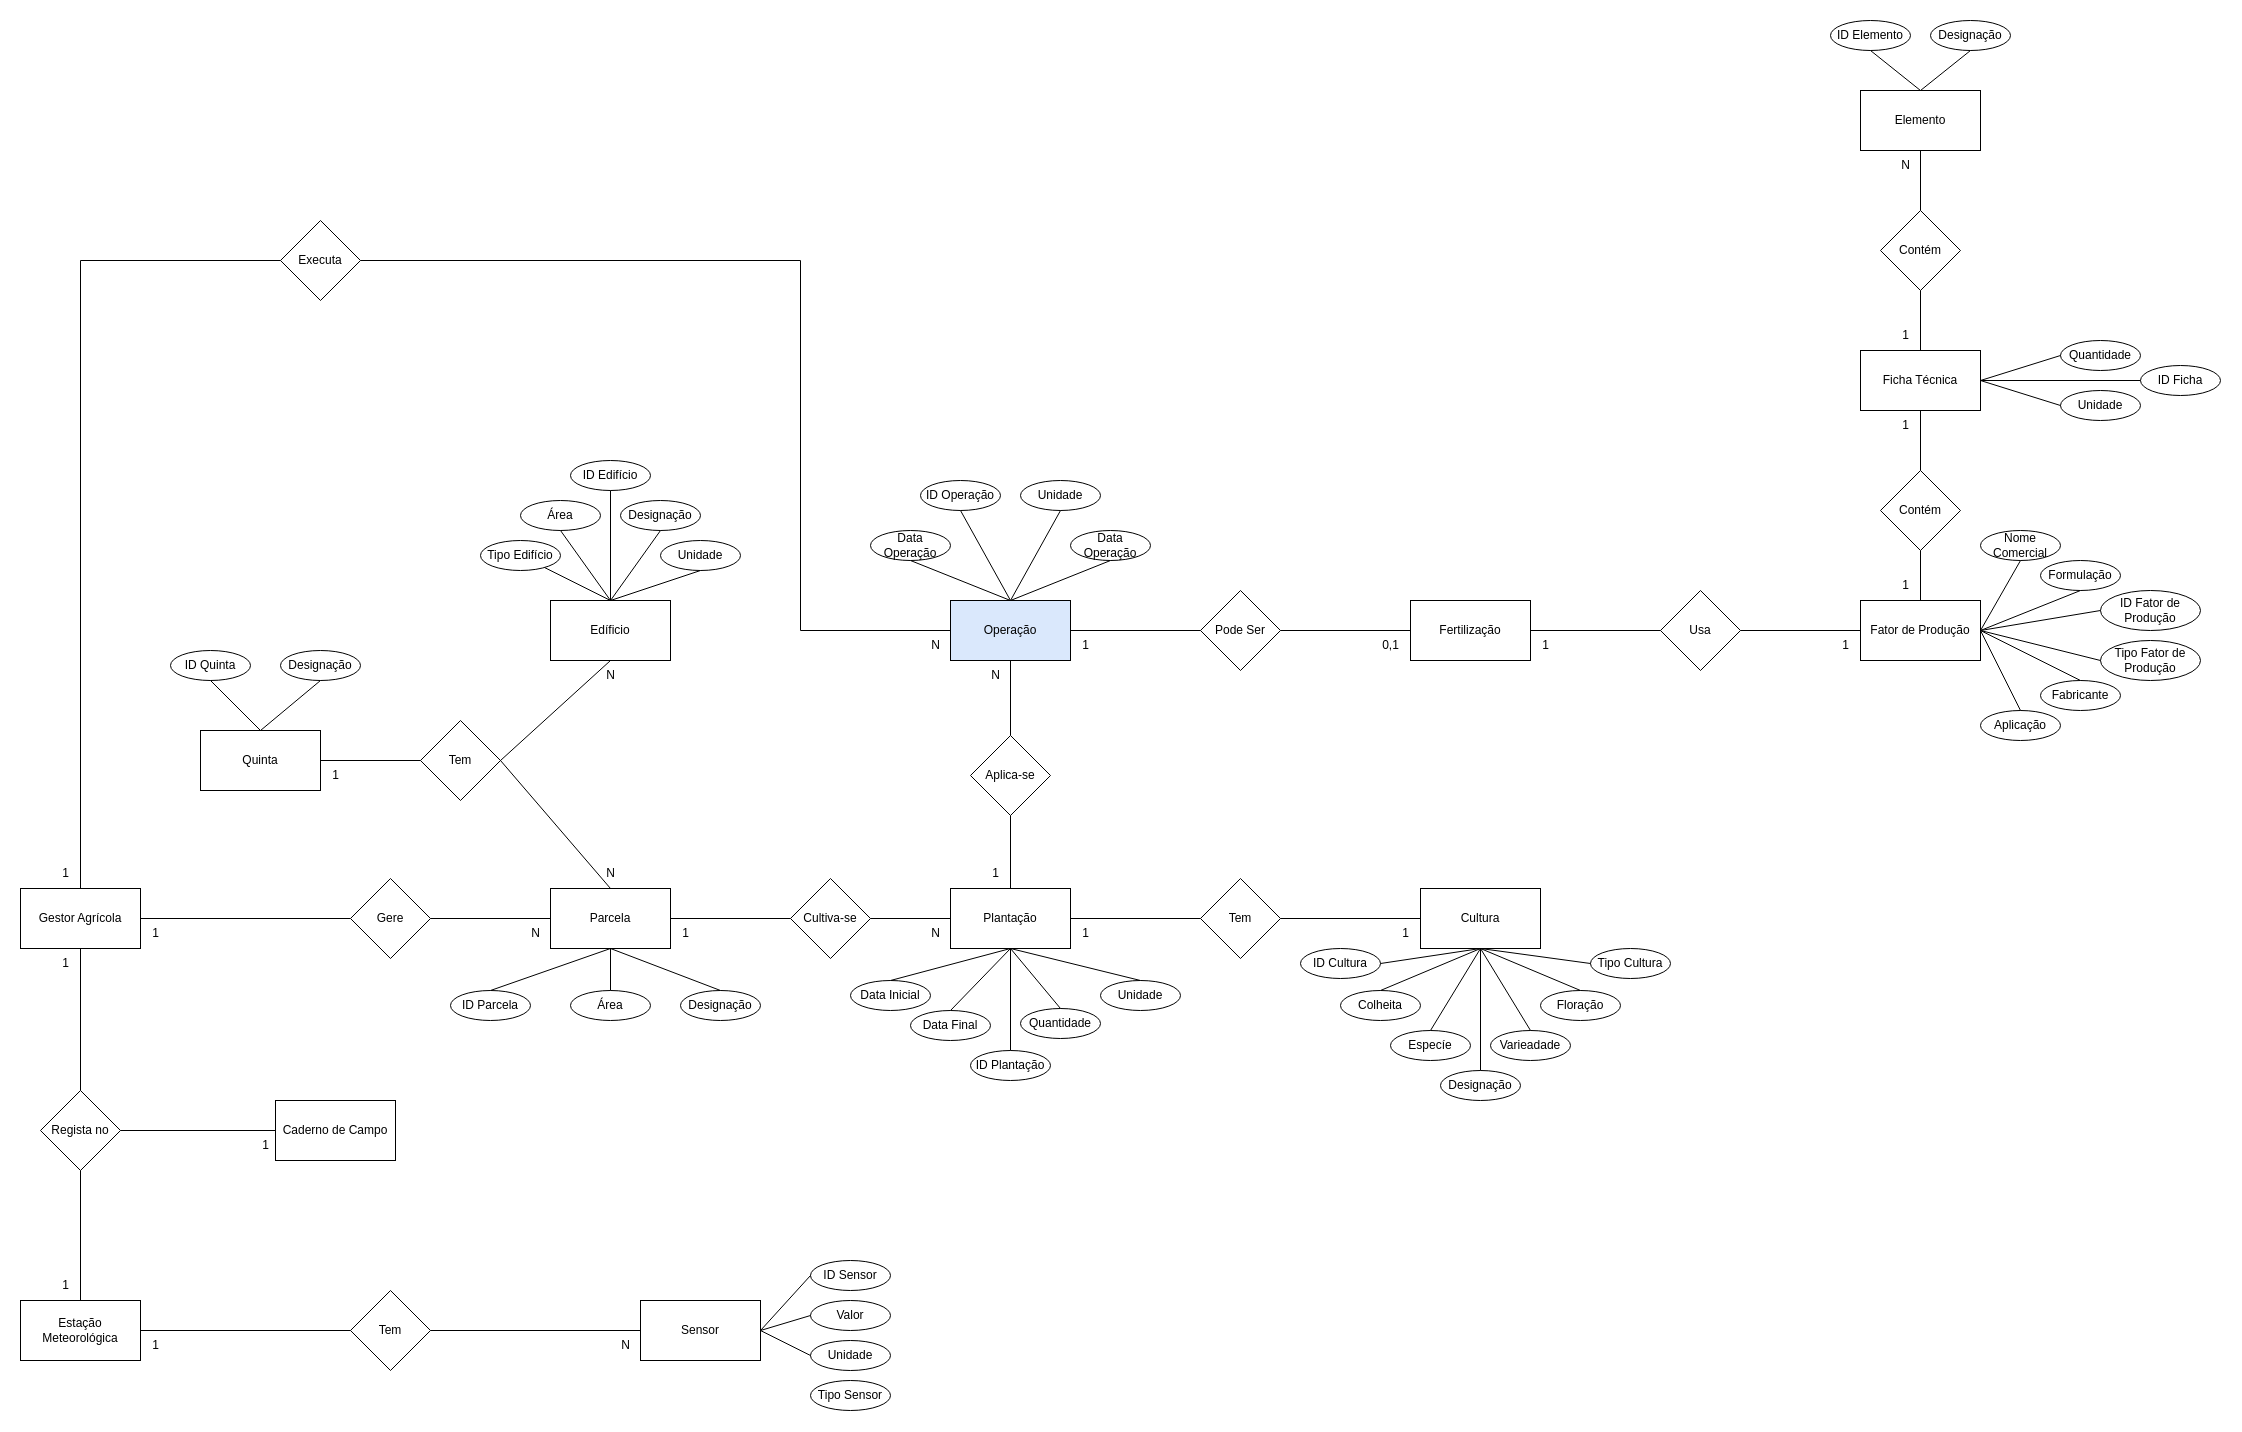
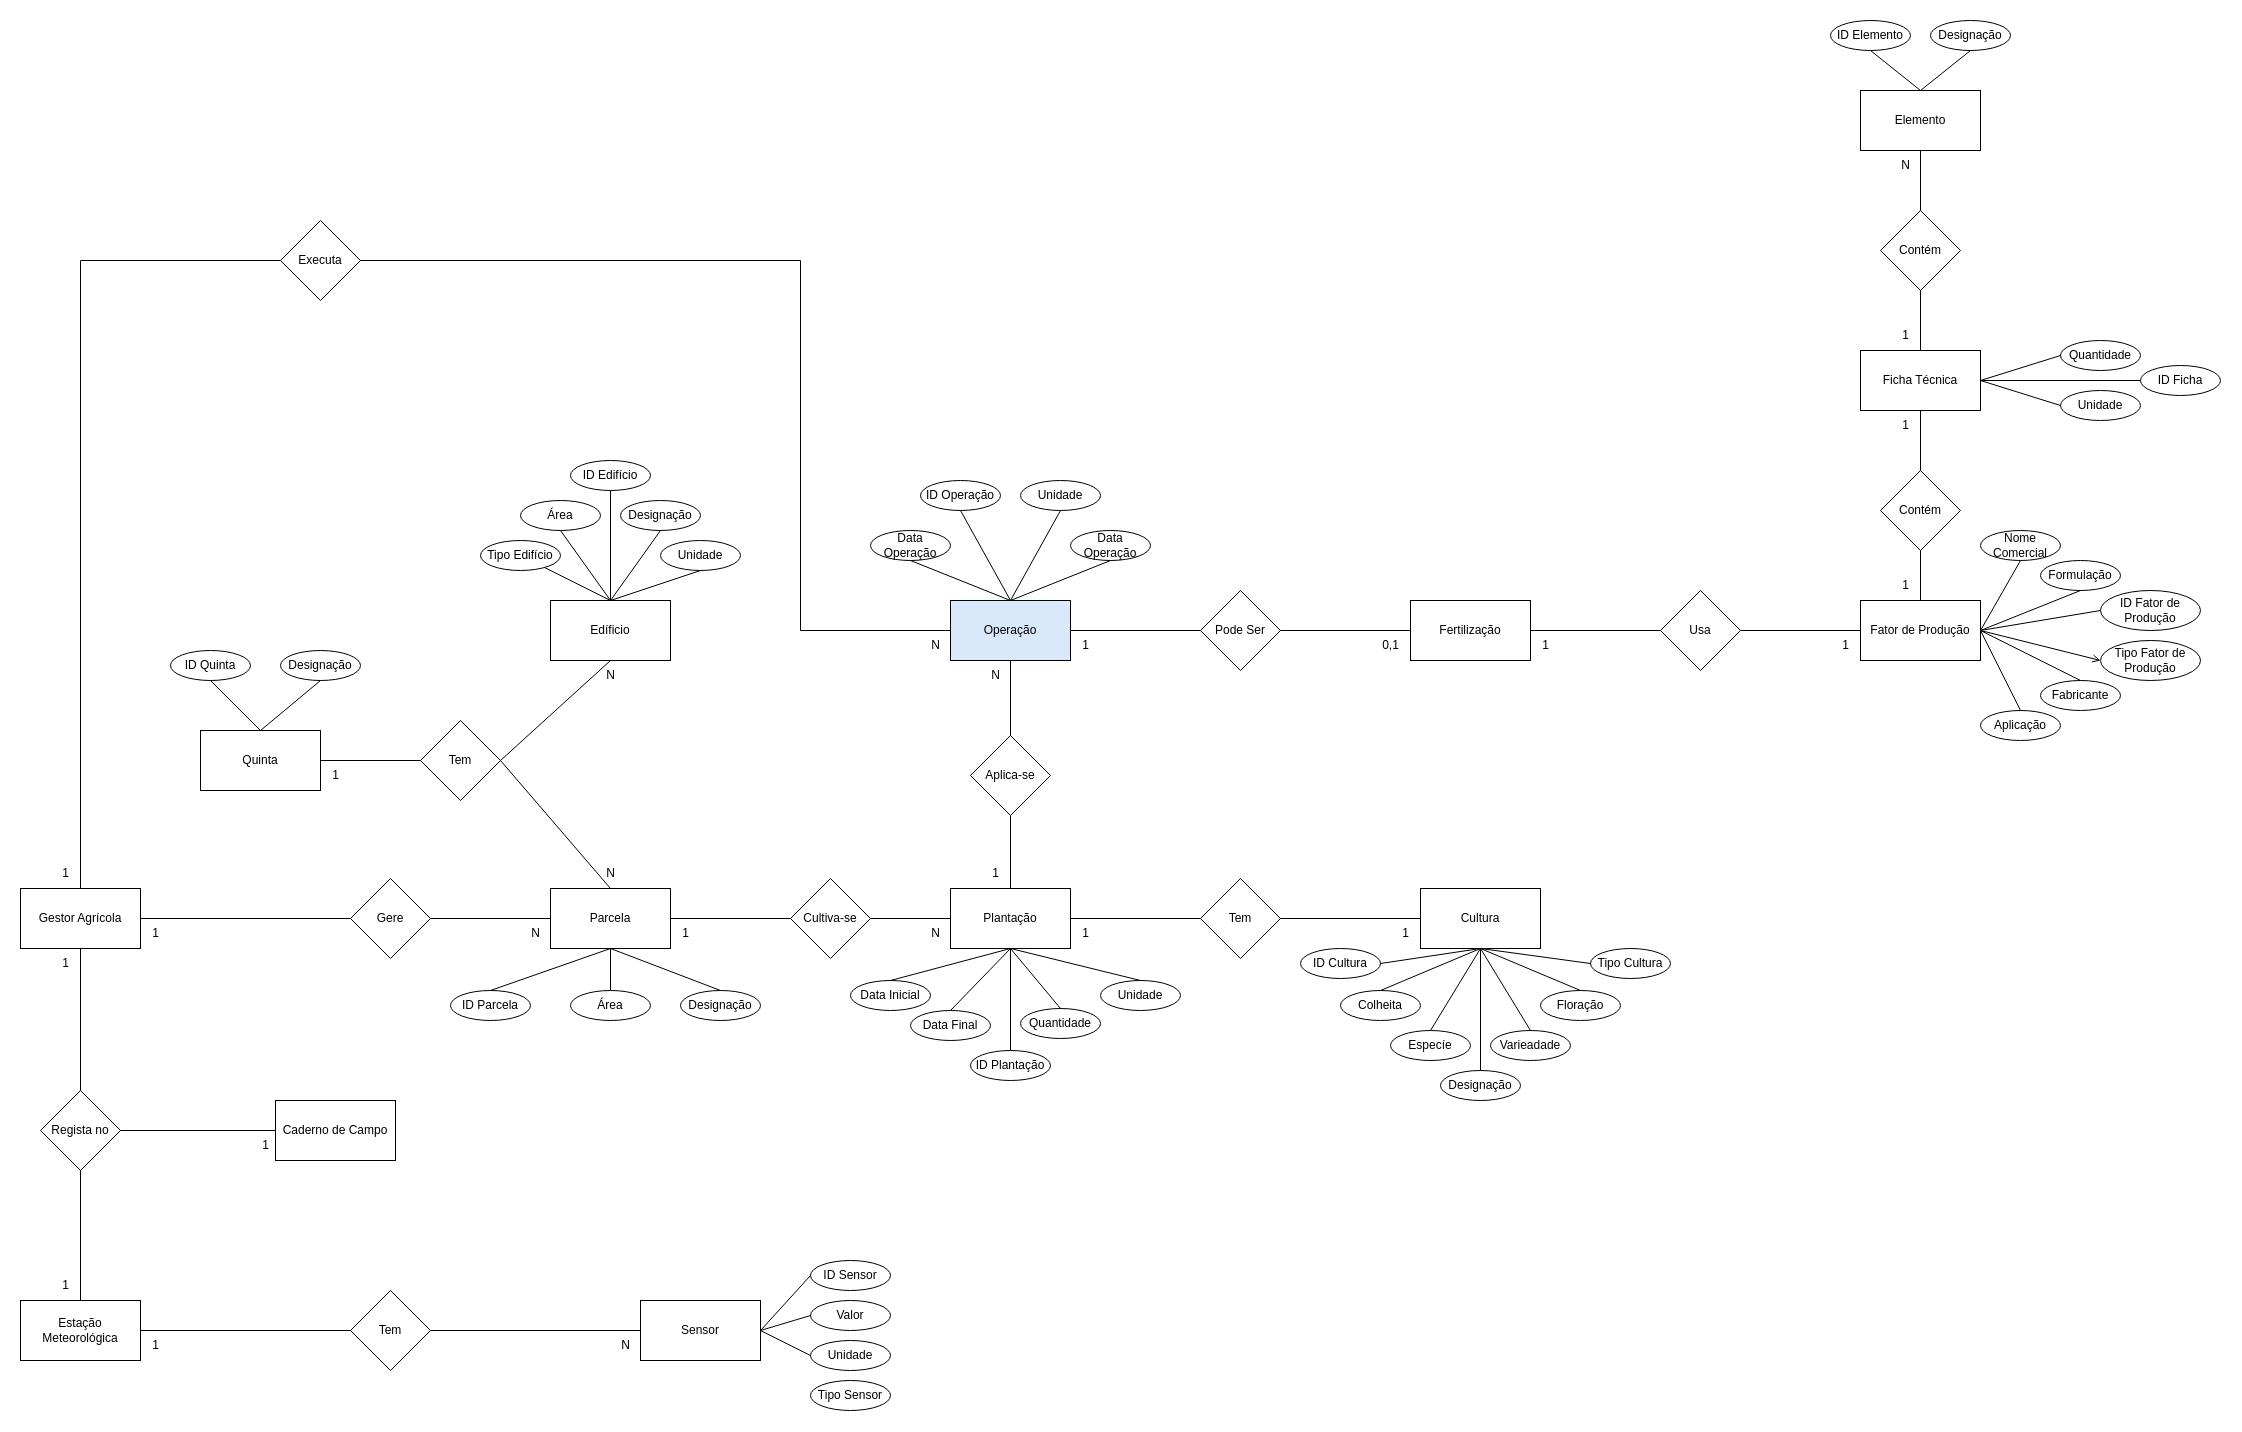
edge "Fator de Produção" -- "Tipo Fator de Produção": arrowhead none -> open
